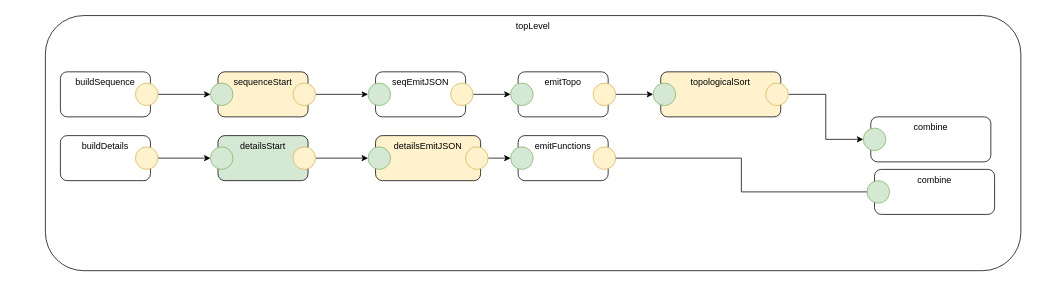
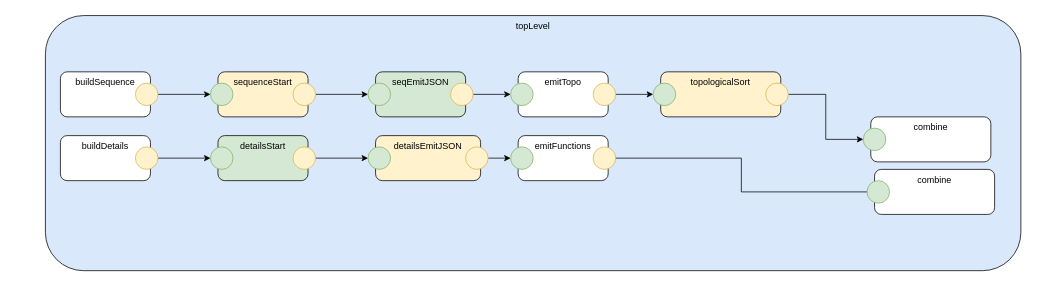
node "topLevel": fillcolor #ffffff -> #dae8fc
node "seqEmitJSON": fillcolor #ffffff -> #d5e8d4
